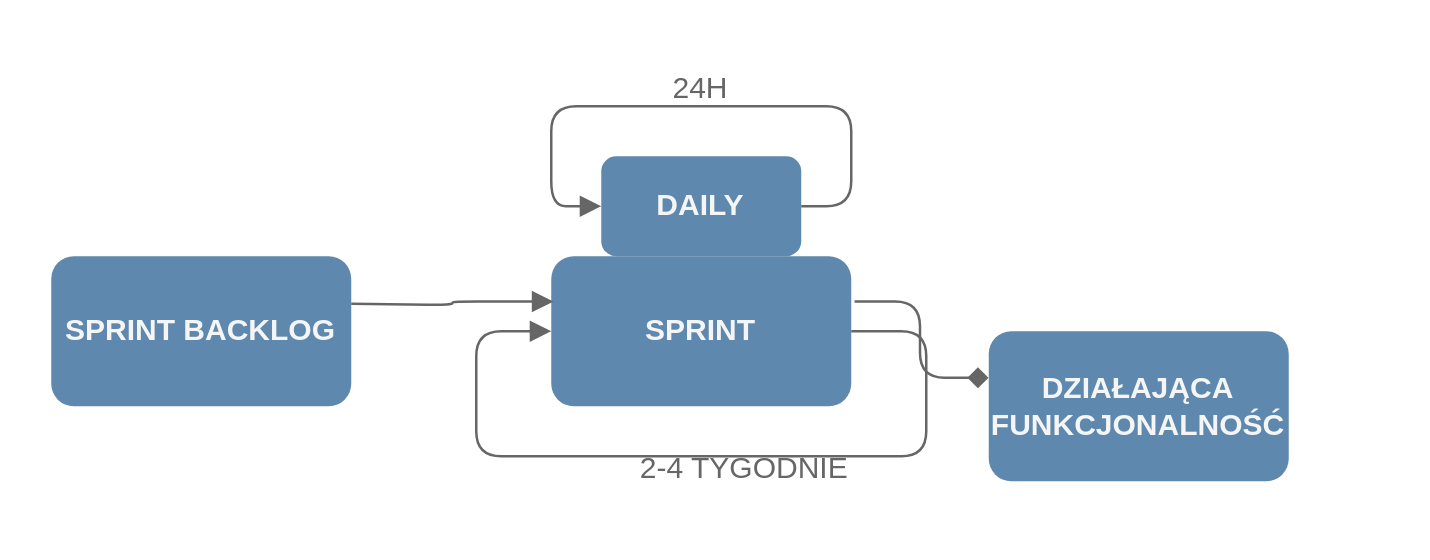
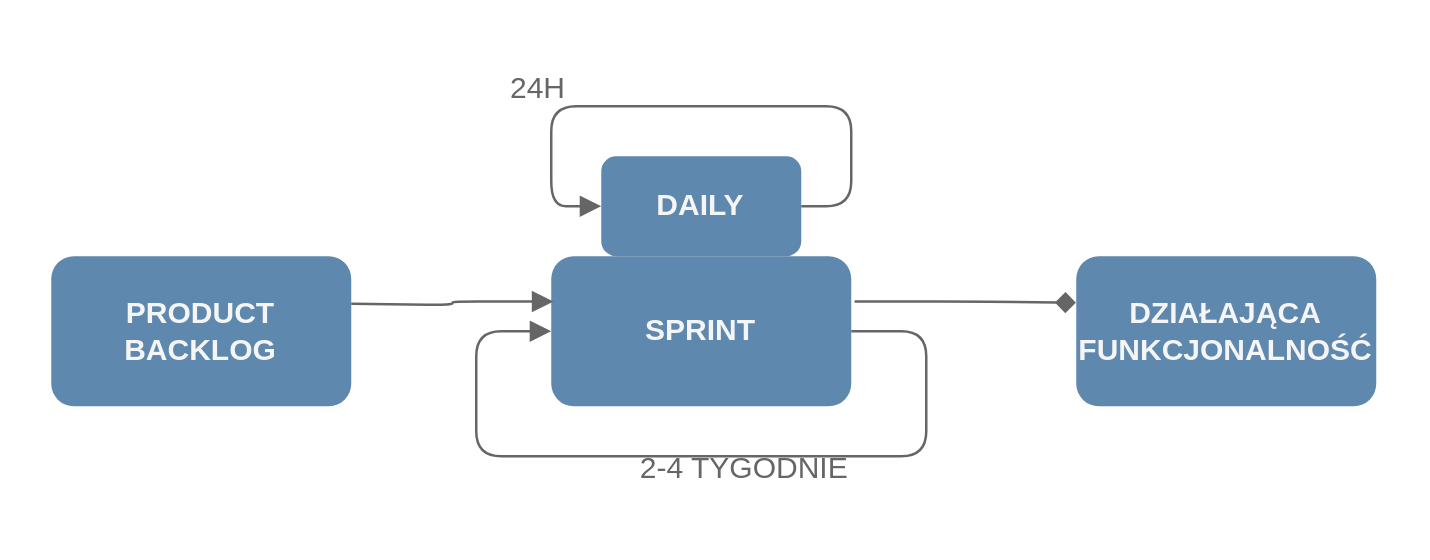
node "24H": moved (701, 89) -> (539, 89)
node "SPRINT BACKLOG": label "SPRINT BACKLOG" -> "PRODUCT BACKLOG"
node "DZIAŁAJĄCA FUNKCJONALNOŚĆ": moved (1139, 406) -> (1226, 331)
